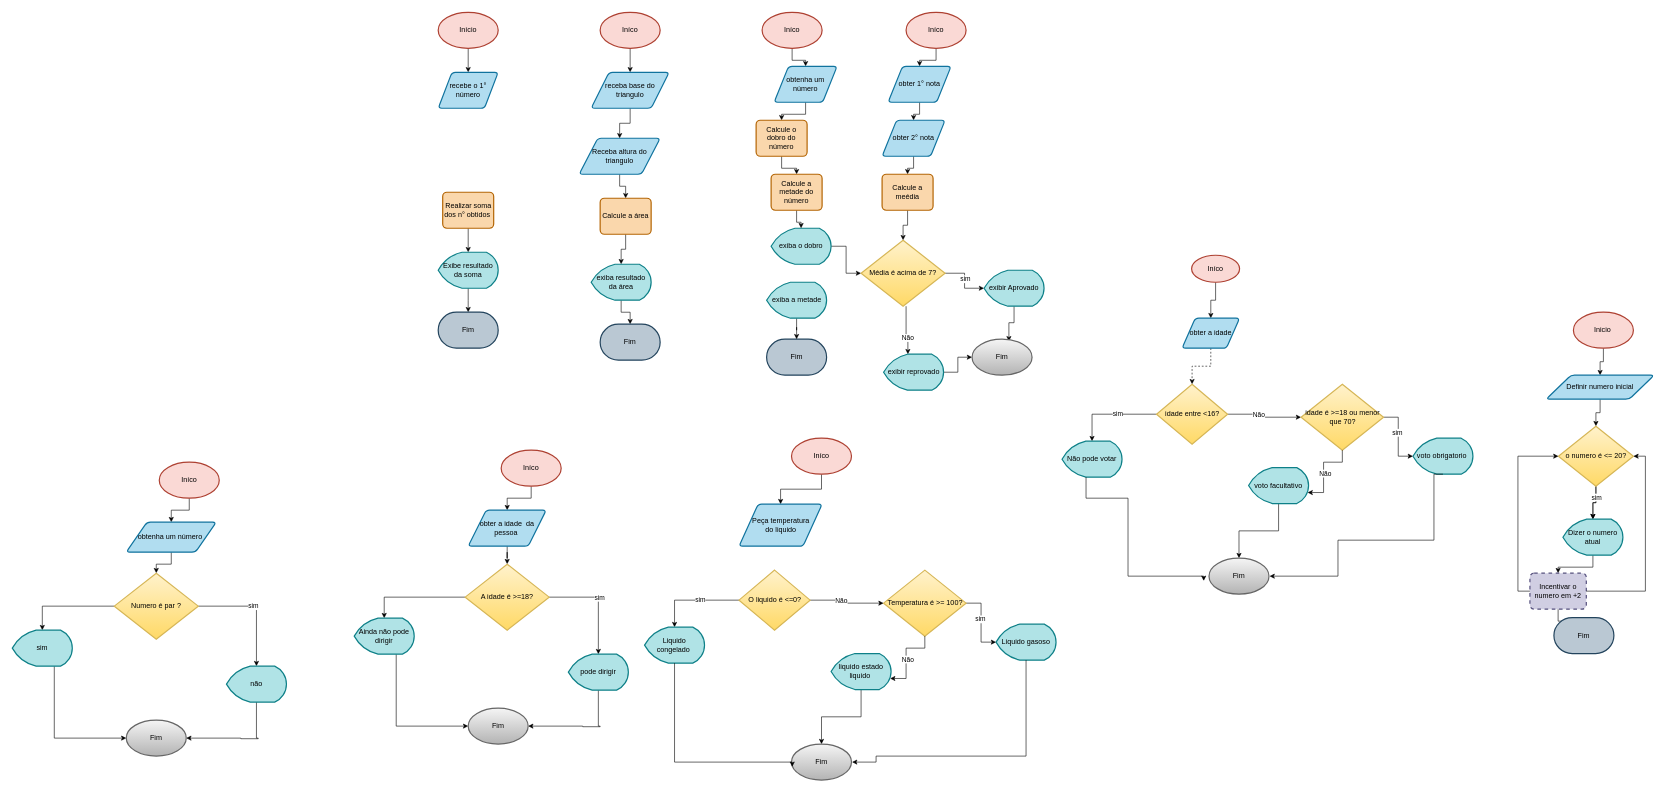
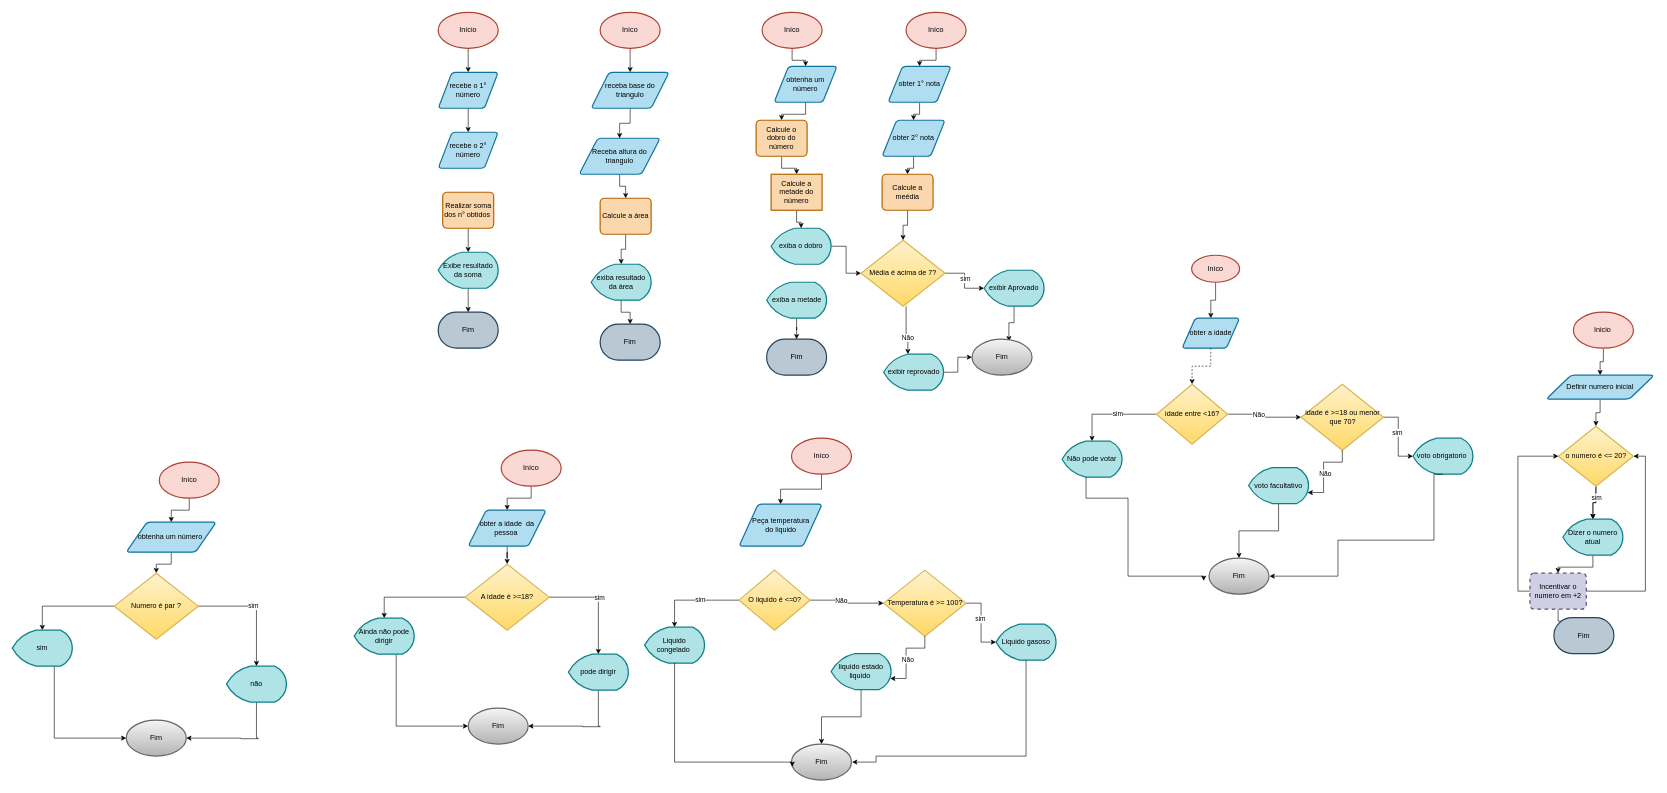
edge "recebe o 1° número" -> "recebe o 2° número": added
node "recebe o 2° número": added
node "Calcule a metade do número": shape rounded rectangle -> rectangle
